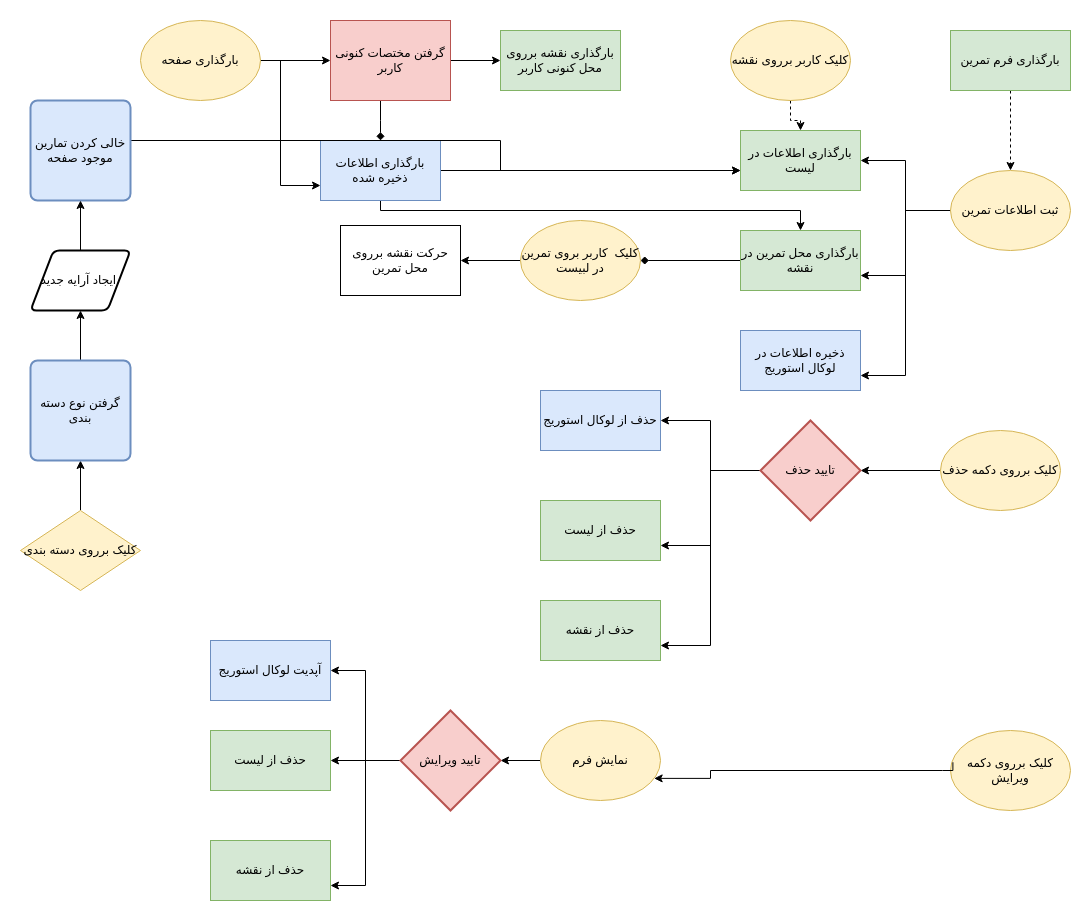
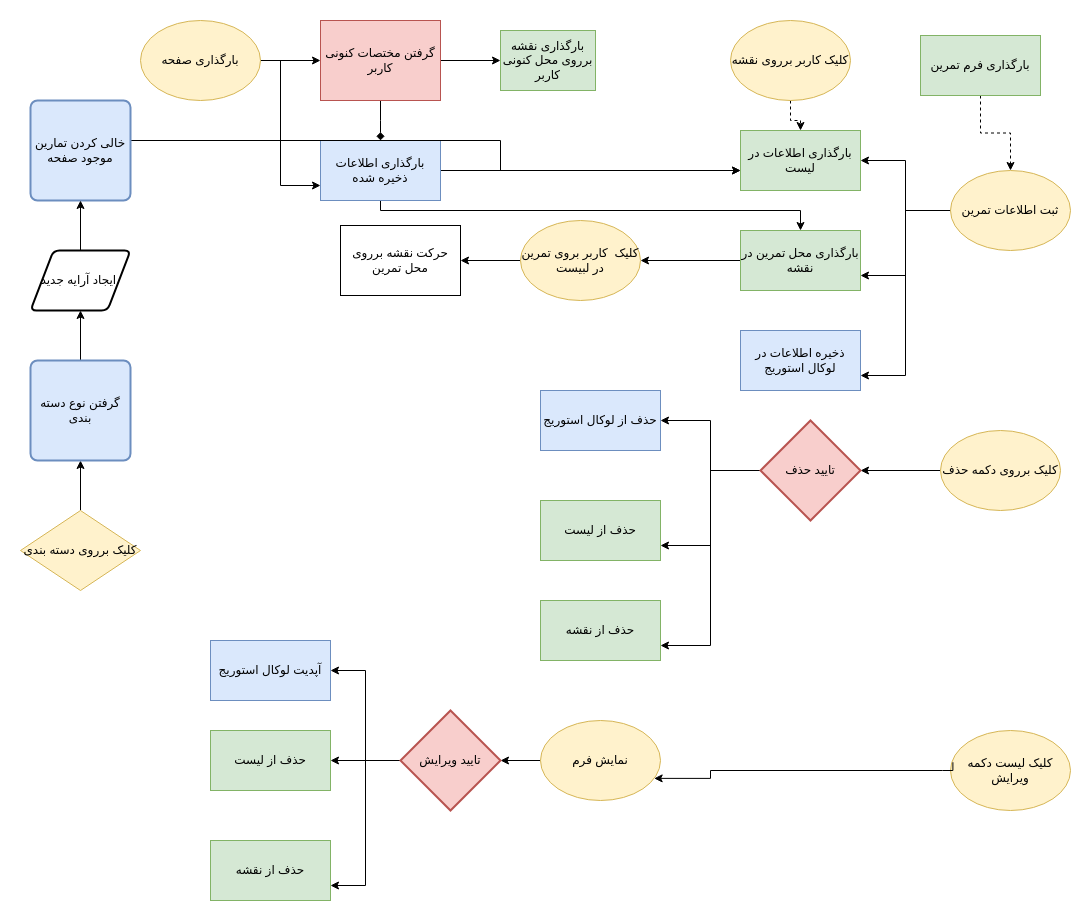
node "گرفتن مختصات کنونی کاربر": moved (391, 61) -> (381, 61)
node "بارگذاری نقشه برروی محل کنونی کاربر": size 120x60 -> 95x60
node "بارگذاری فرم تمرین": moved (1011, 61) -> (981, 66)
edge "بارگذاری محل تمرین در نقشه" -> "کلیک کاربر بروی تمرین در لبیست": arrowhead diamond -> classic
node "کلیک برروی دکمه ویرایش": label "کلیک برروی دکمه ویرایش" -> "کلیک لیست دکمه ویرایش"
